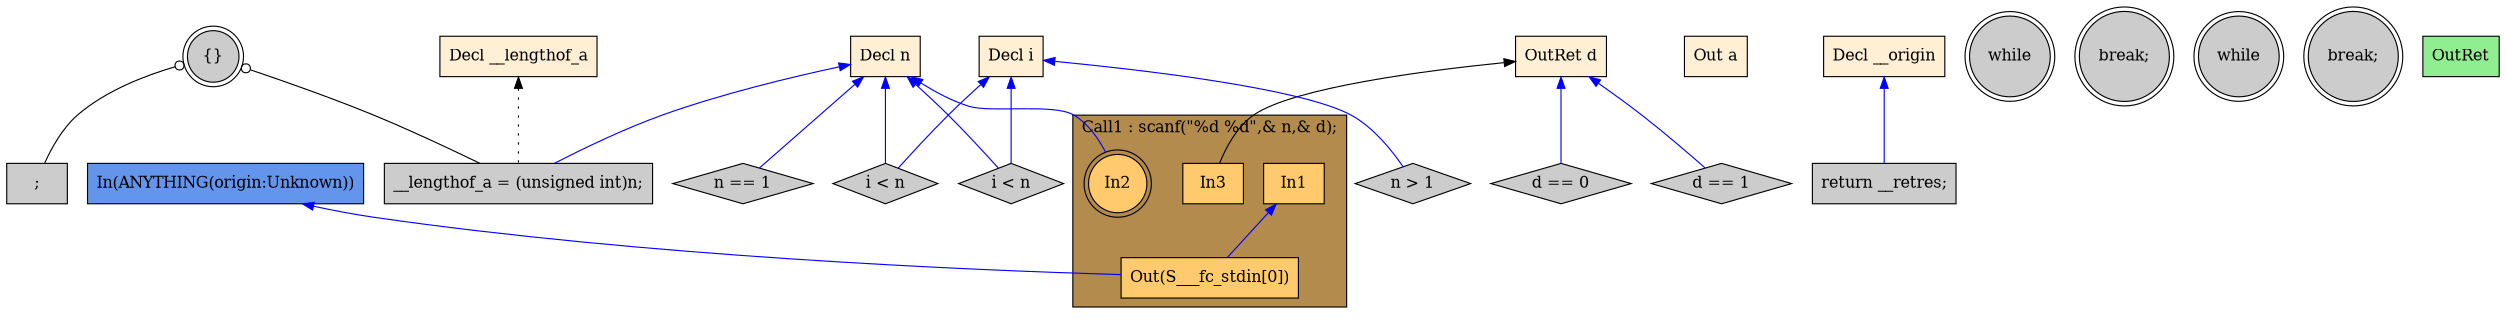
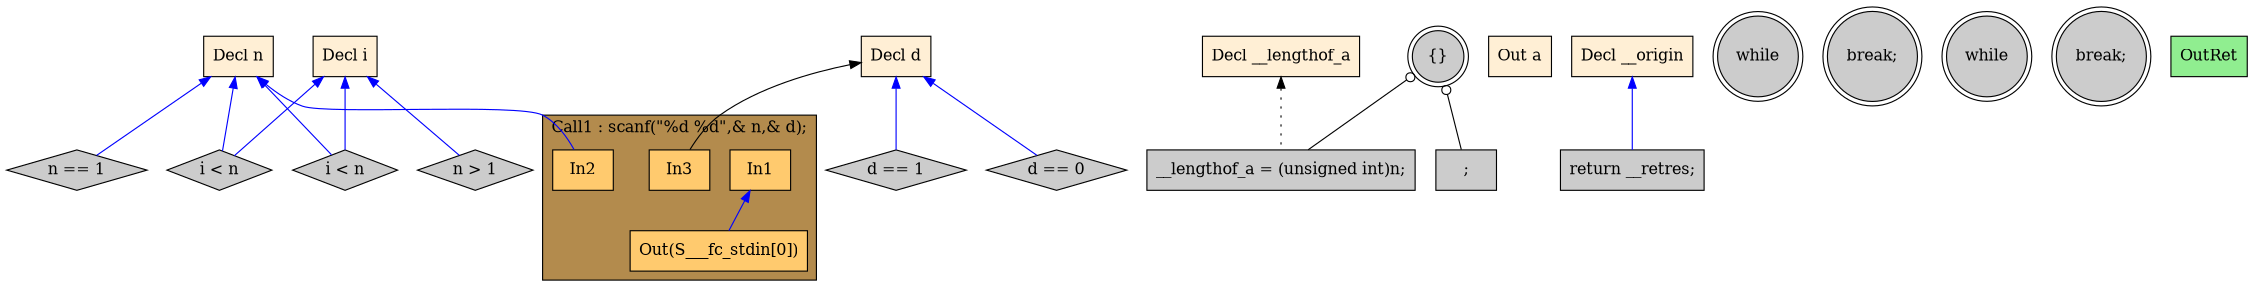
node "OutRet d": label "OutRet d" -> "Decl d"
edge "__lengthof_a = (unsigned int)n;" -> "Decl n": removed
node "In(ANYTHING(origin:Unknown))": removed
node "In2": shape doublecircle -> box
